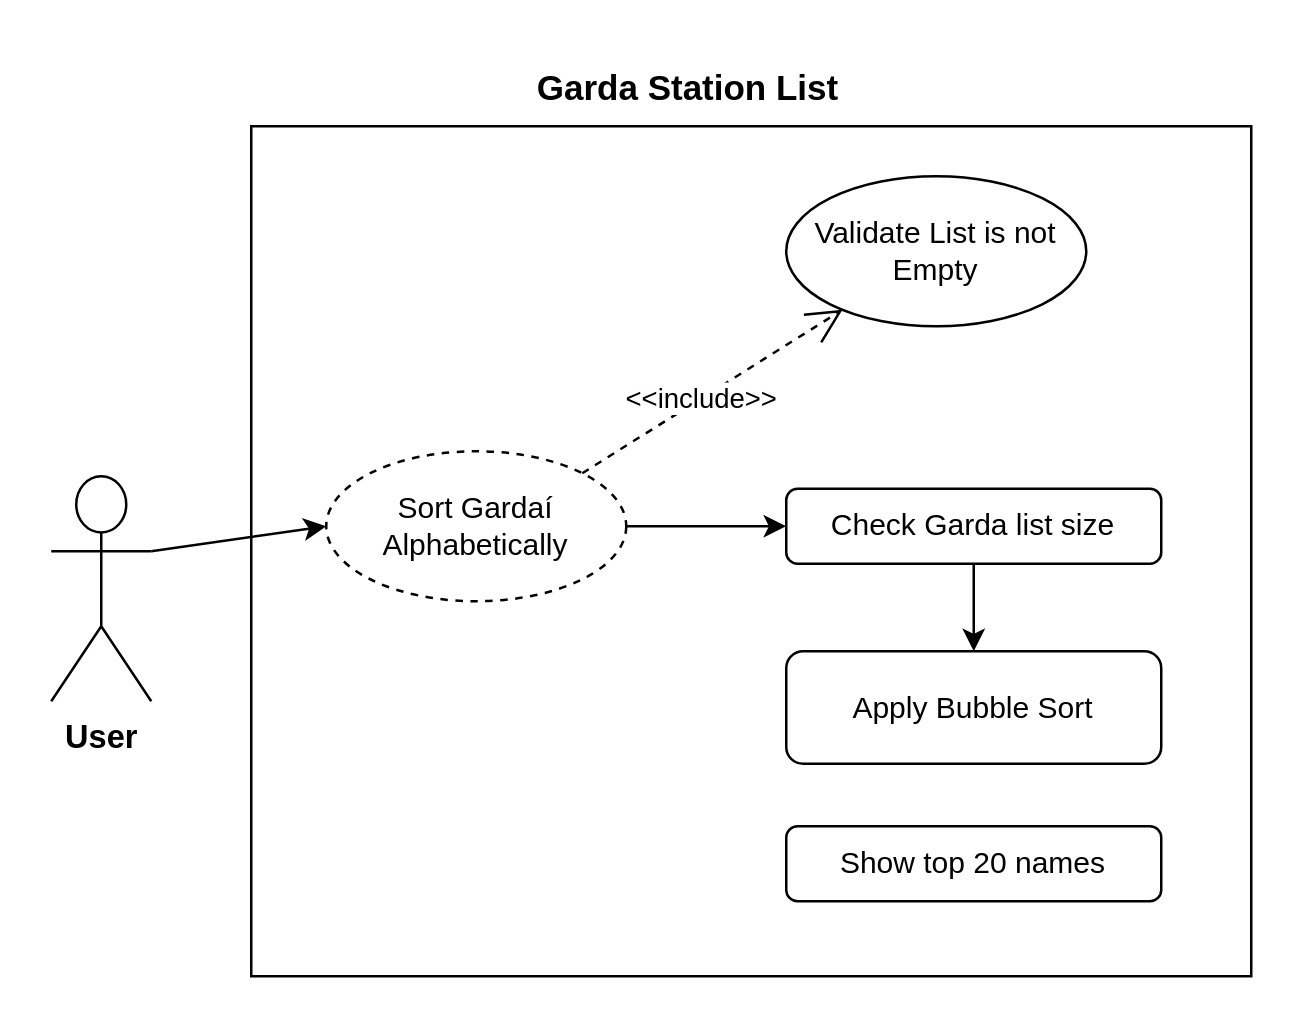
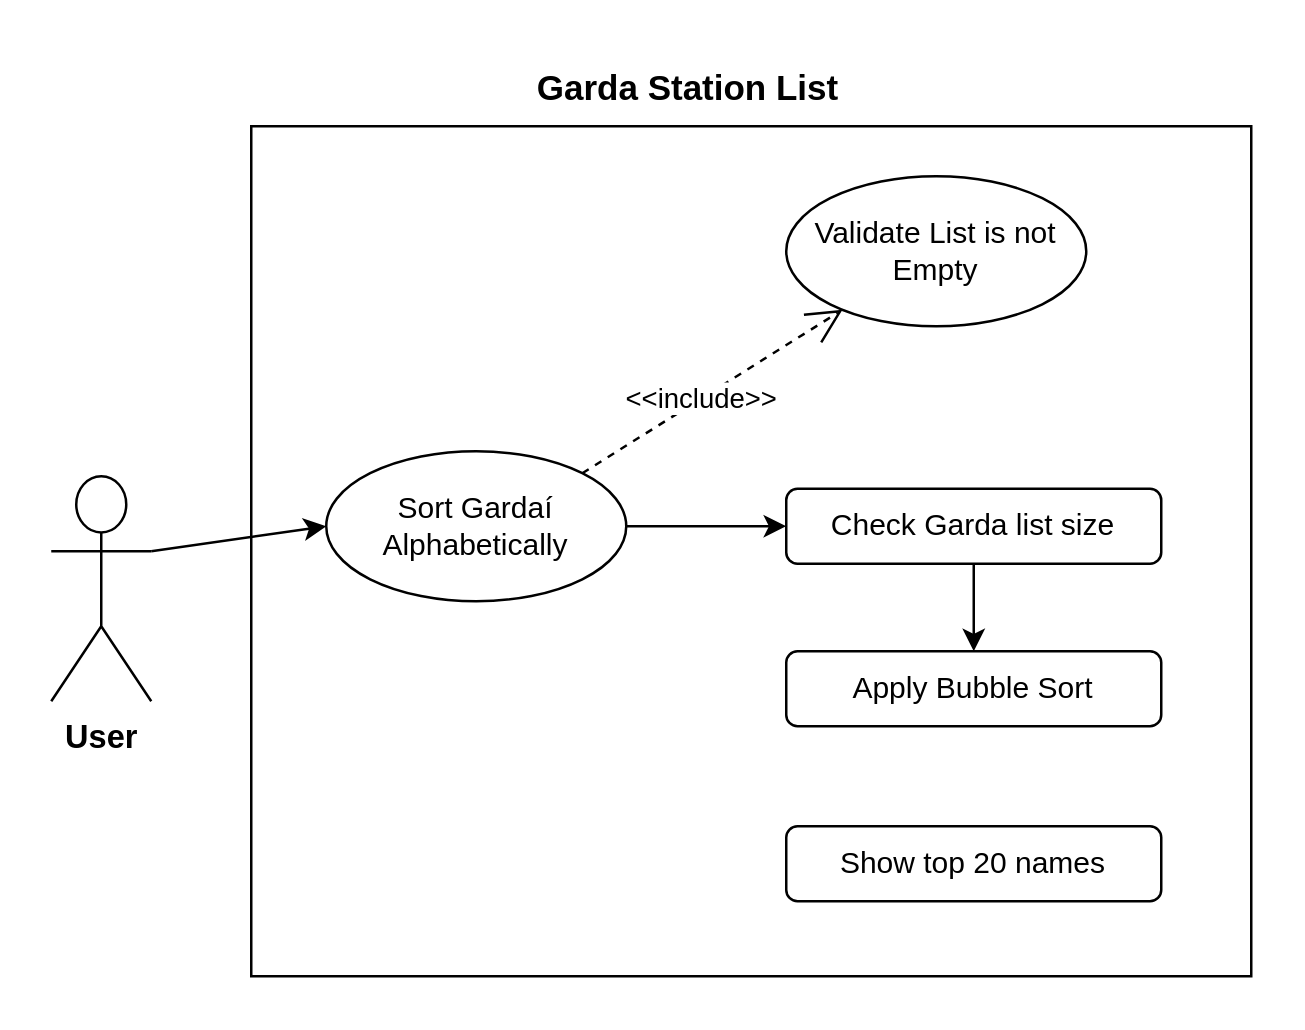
node "Sort Gardaí Alphabetically": style dashed -> solid
node "Apply Bubble Sort": size 375x113 -> 375x75
